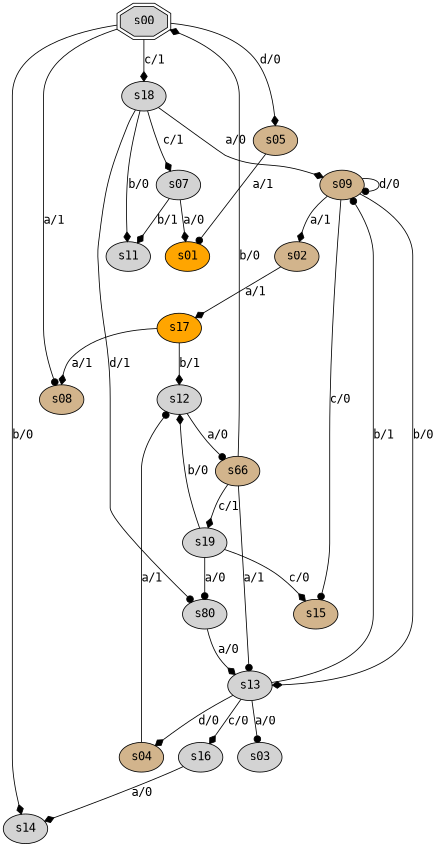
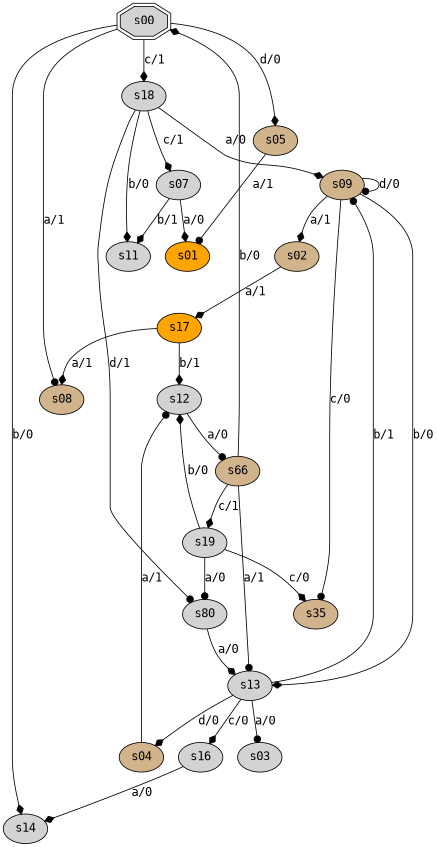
node "s15": label "s15" -> "s35"
